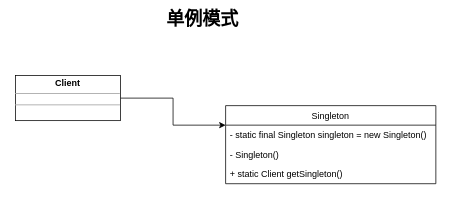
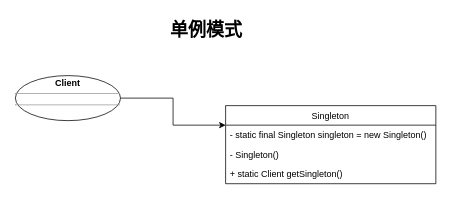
node "单例模式": moved (202, 19) -> (206, 30)
node "Client": shape rectangle -> ellipse
